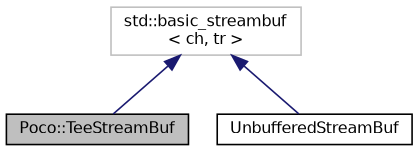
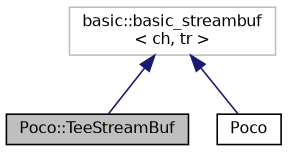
node "std::basic_streambuf < ch, tr >": label "std::basic_streambuf < ch, tr >" -> "basic::basic_streambuf < ch, tr >"
node "UnbufferedStreamBuf": label "UnbufferedStreamBuf" -> "Poco"
